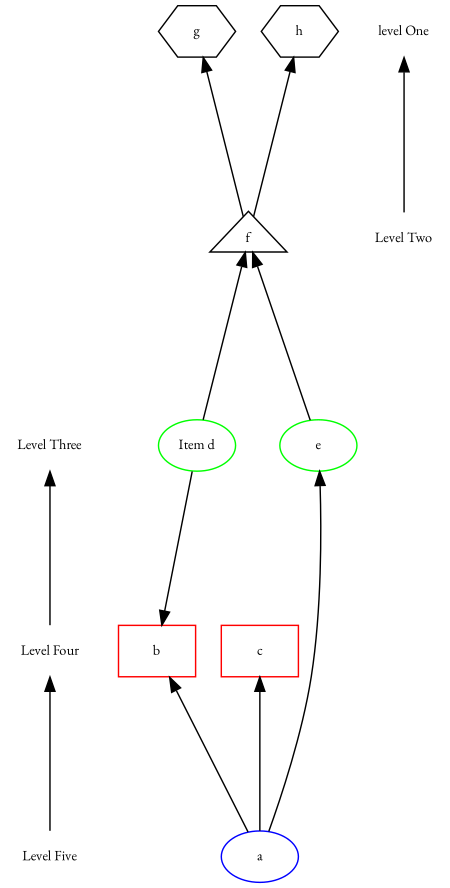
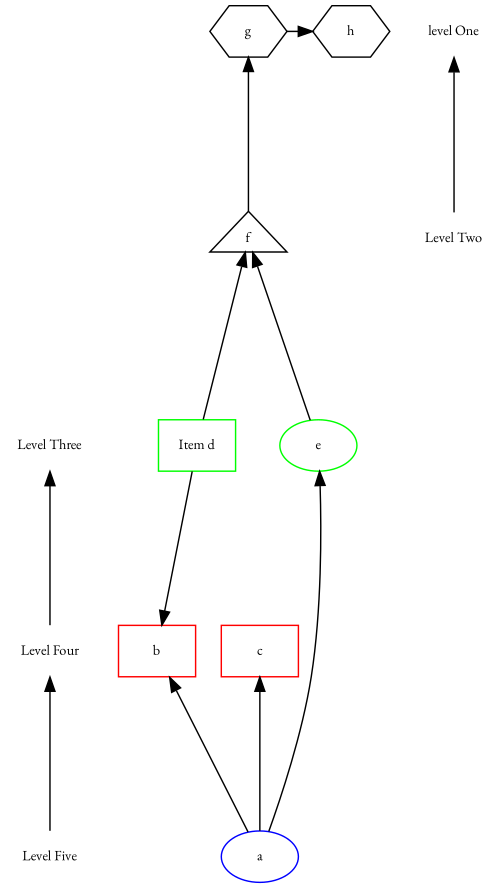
edge "f" -> "h": now "g" -> "h"
node "Item d": shape ellipse -> box
